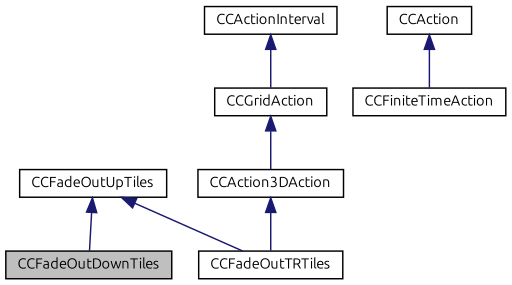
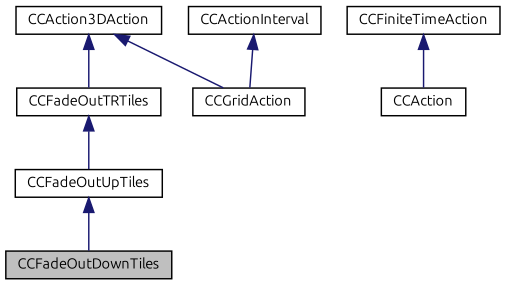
edge "CCFiniteTimeAction" -> "CCAction": reversed
edge "CCAction3DAction" -> "CCGridAction": reversed
edge "CCFadeOutTRTiles" -> "CCFadeOutUpTiles": reversed
